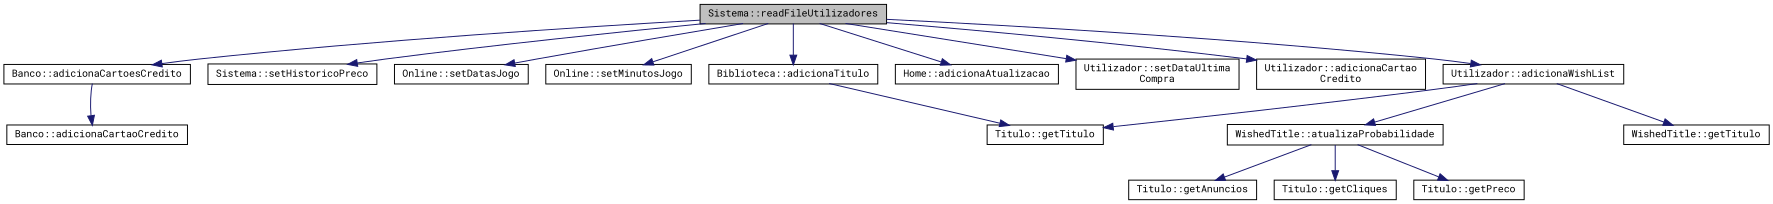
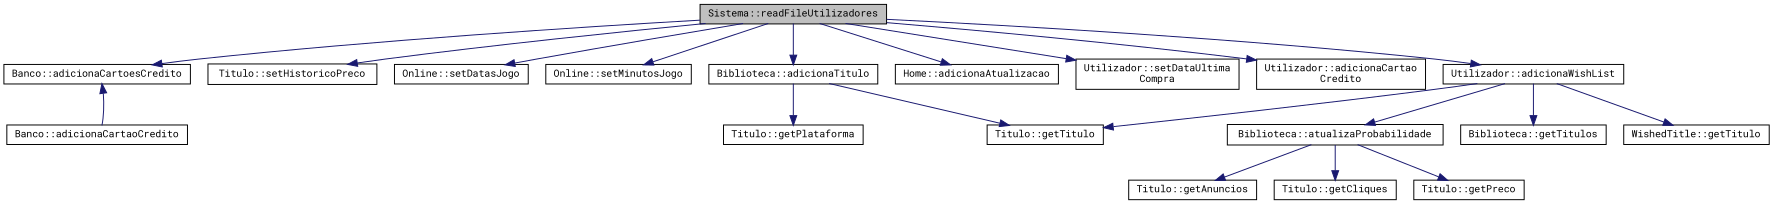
node "Sistema::setHistoricoPreco": label "Sistema::setHistoricoPreco" -> "Titulo::setHistoricoPreco"
edge "Banco::adicionaCartoesCredito" -> "Banco::adicionaCartaoCredito": reversed
node "Titulo::getPlataforma": added
node "WishedTitle::atualizaProbabilidade": label "WishedTitle::atualizaProbabilidade" -> "Biblioteca::atualizaProbabilidade"
node "Biblioteca::getTitulos": added
